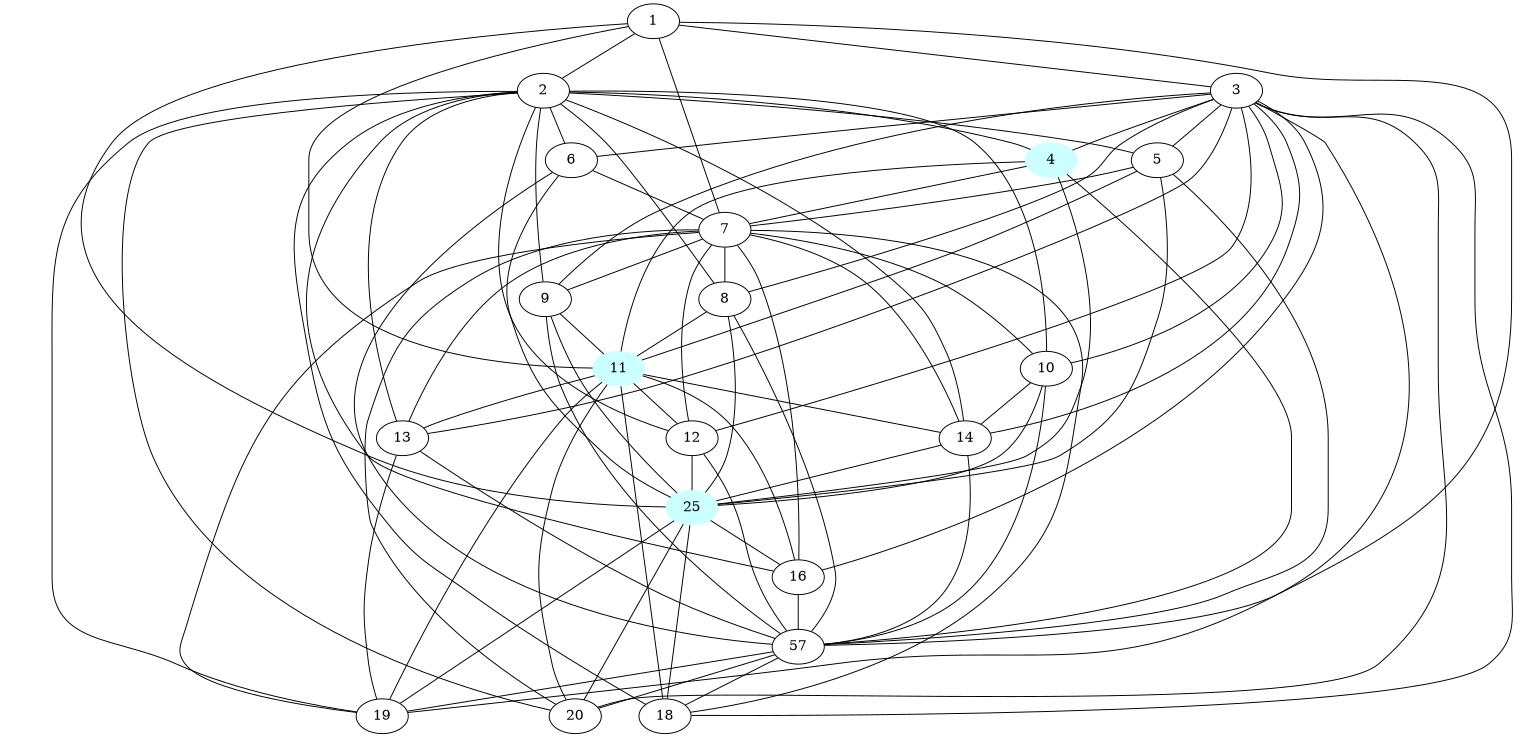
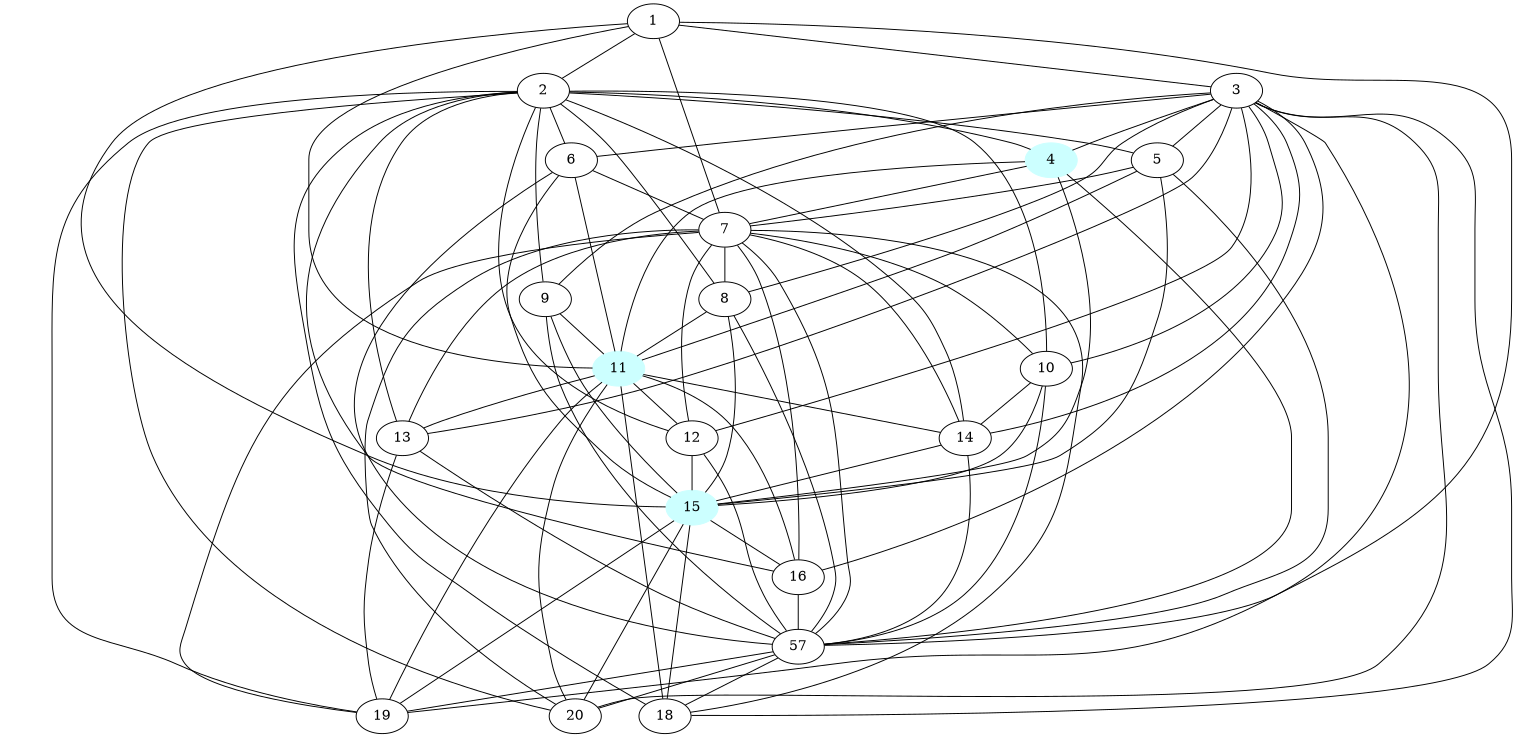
edge "6" -- "11": added
edge "7" -- "9": now "7" -- "57"
node "25": label "25" -> "15"
